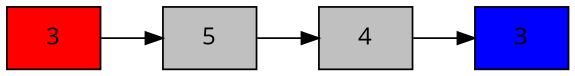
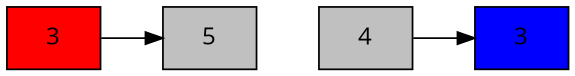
edge "5" -> "4": removed
